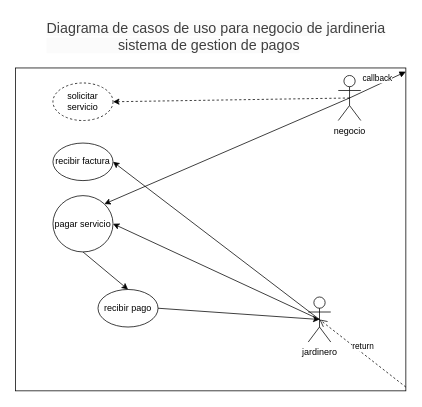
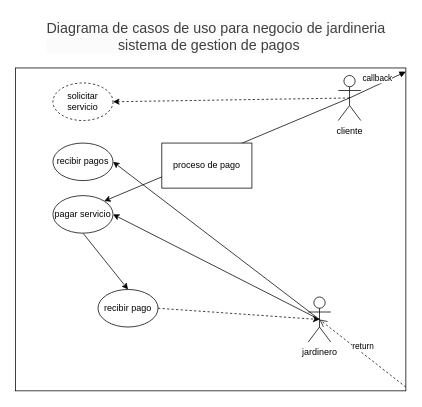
node "negocio": label "negocio" -> "cliente"
node "recibir factura": label "recibir factura" -> "recibir pagos"
node "proceso de pago": added
node "pagar servicio": size 60x56 -> 60x38
edge "recibir pago" -> "jardinero": style solid -> dashed
